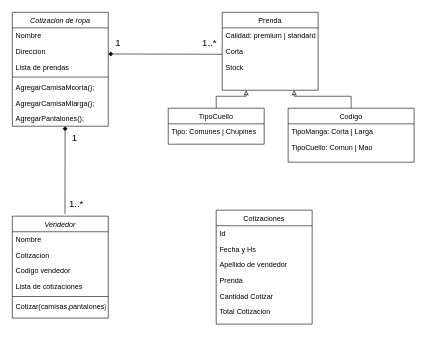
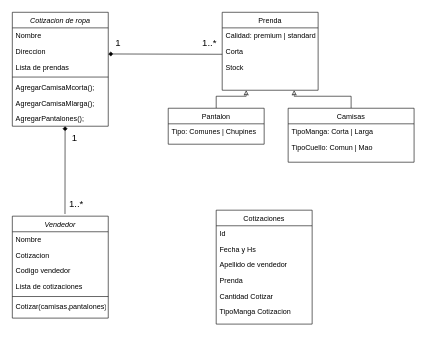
node "TipoCuello": label "TipoCuello" -> "Pantalon"
node "Codigo": label "Codigo" -> "Camisas"
node "Total Cotizacion": label "Total Cotizacion" -> "TipoManga Cotizacion"
